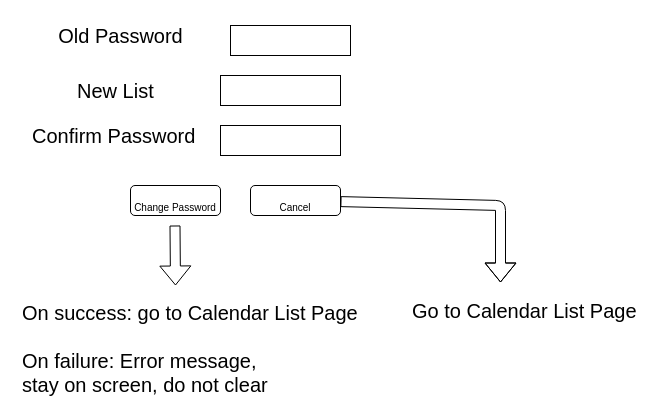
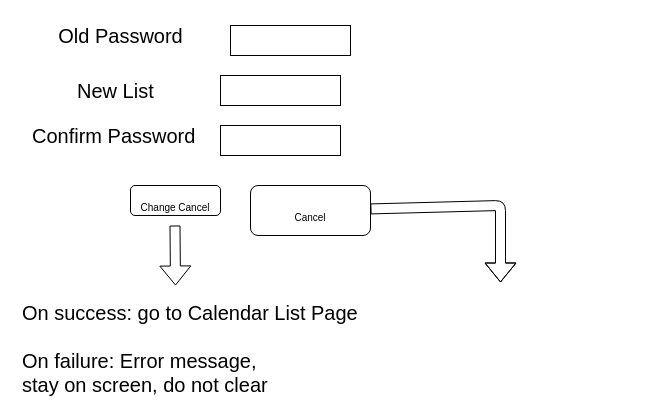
node "Change Password": label "Change Password" -> "Change Cancel"
node "Cancel": size 90x30 -> 120x50
node "Go to Calendar List Page": removed
